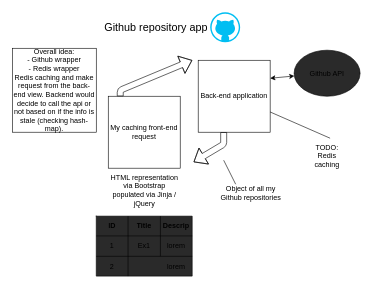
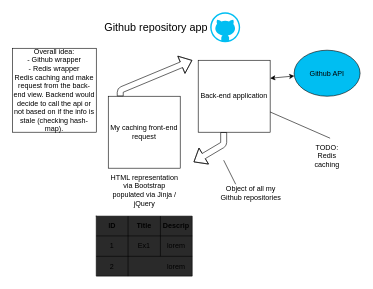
node "Github API": fillcolor #2a2a2a -> #00bef2
